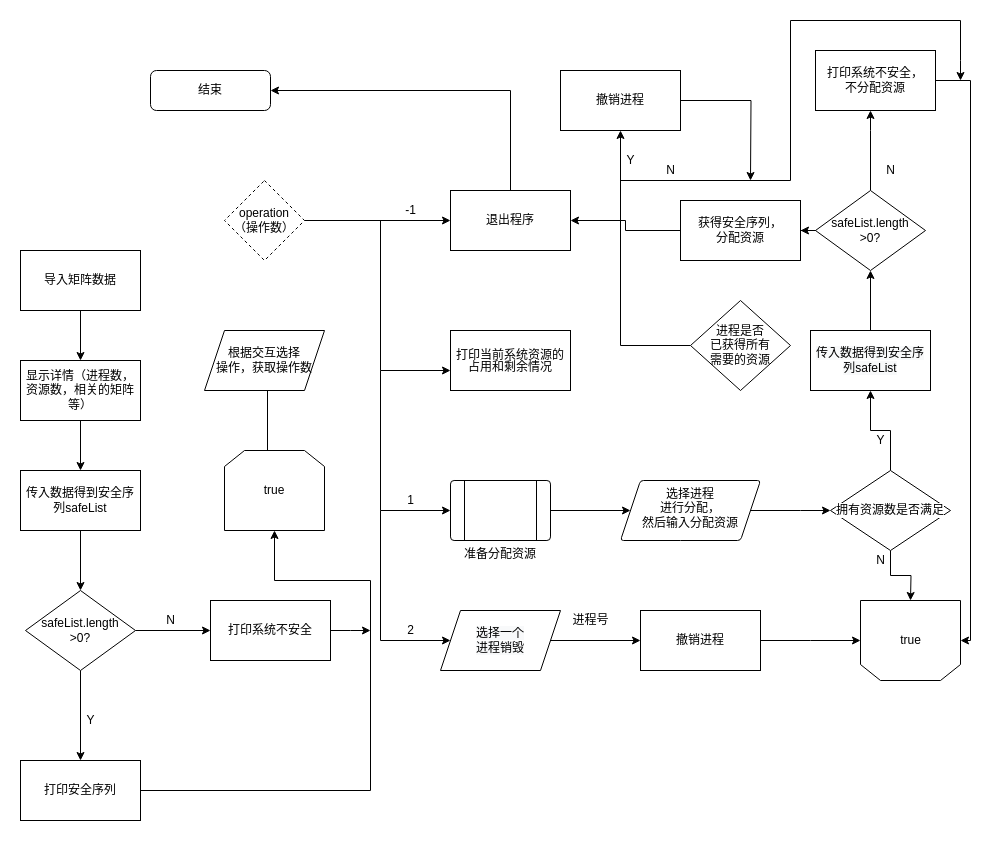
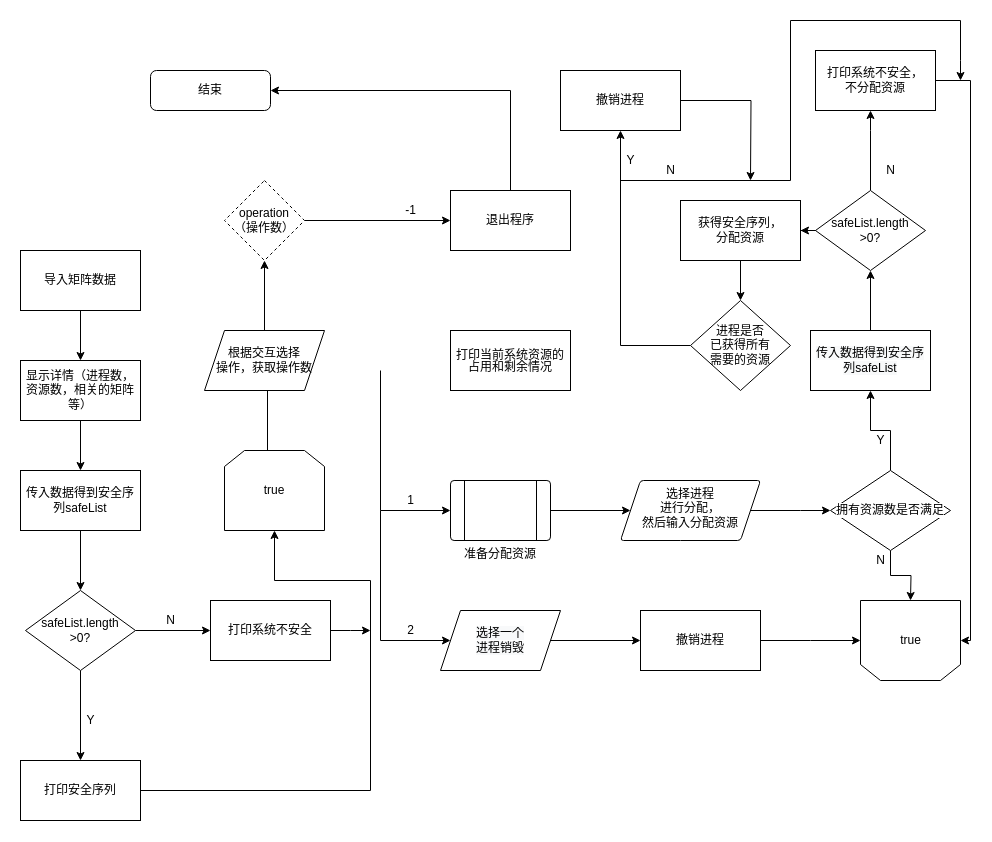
edge "获得安全序列， 分配资源" -> "退出程序": now "获得安全序列， 分配资源" -> "进程是否 已获得所有 需要的资源"
edge "根据交互选择 操作，获取操作数" -> "operation （操作数）": added
edge "operation （操作数）" -> "打印当前系统资源的占用和剩余情况": removed
node "进程号": removed
